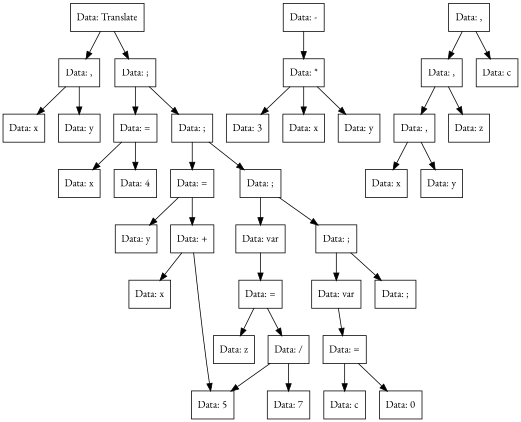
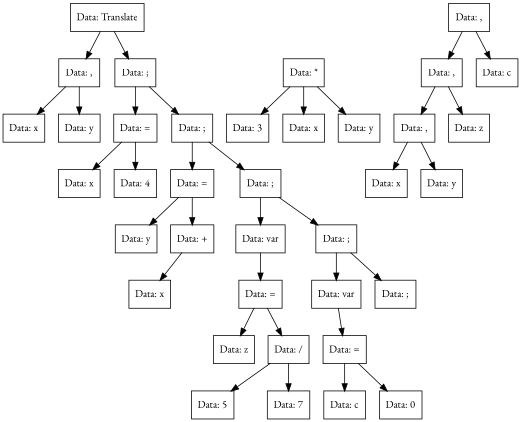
node "Data: -": removed
edge "Data: +" -> "Data: 5": removed
